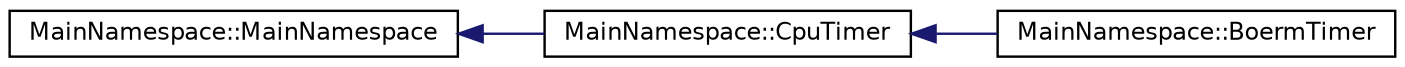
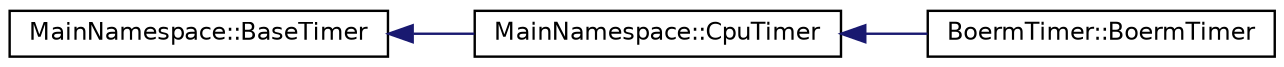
node "MainNamespace::MainNamespace": label "MainNamespace::MainNamespace" -> "MainNamespace::BaseTimer"
node "MainNamespace::BoermTimer": label "MainNamespace::BoermTimer" -> "BoermTimer::BoermTimer"
